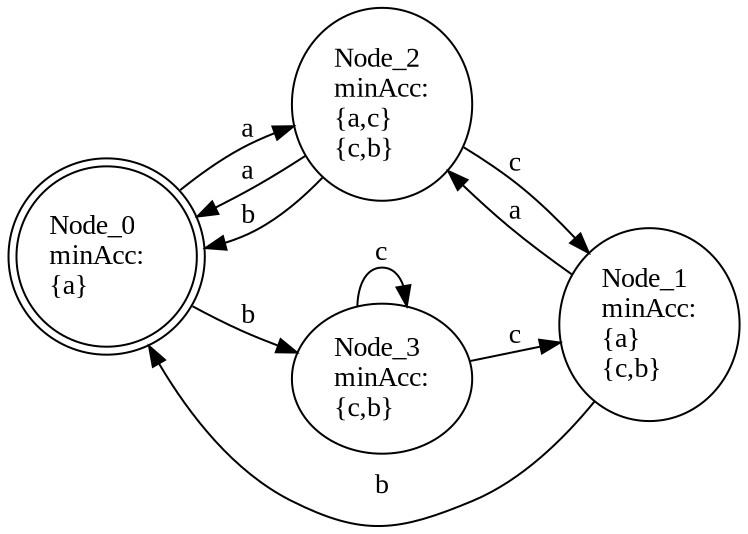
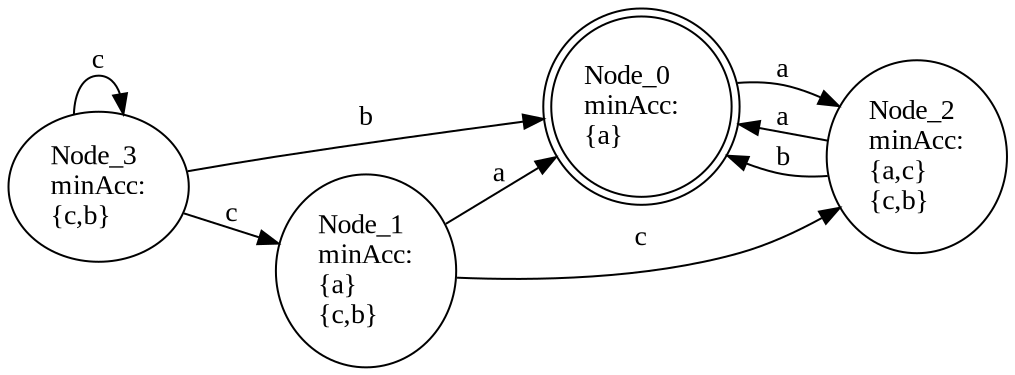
edge "Node_2 minAcc: {a,c} {c,b}" -> "Node_1 minAcc: {a} {c,b}": removed, label "c"
edge "Node_1 minAcc: {a} {c,b}" -> "Node_2 minAcc: {a,c} {c,b}": label "a" -> "c"
edge "Node_0 minAcc: {a}" -> "Node_3 minAcc: {c,b}": reversed
edge "Node_1 minAcc: {a} {c,b}" -> "Node_0 minAcc: {a}": label "b" -> "a"
